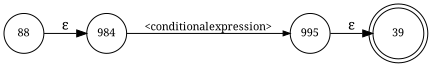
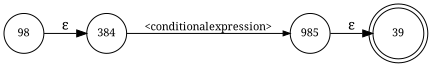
node "88": label "88" -> "98"
node "984": label "984" -> "384"
node "995": label "995" -> "985"
